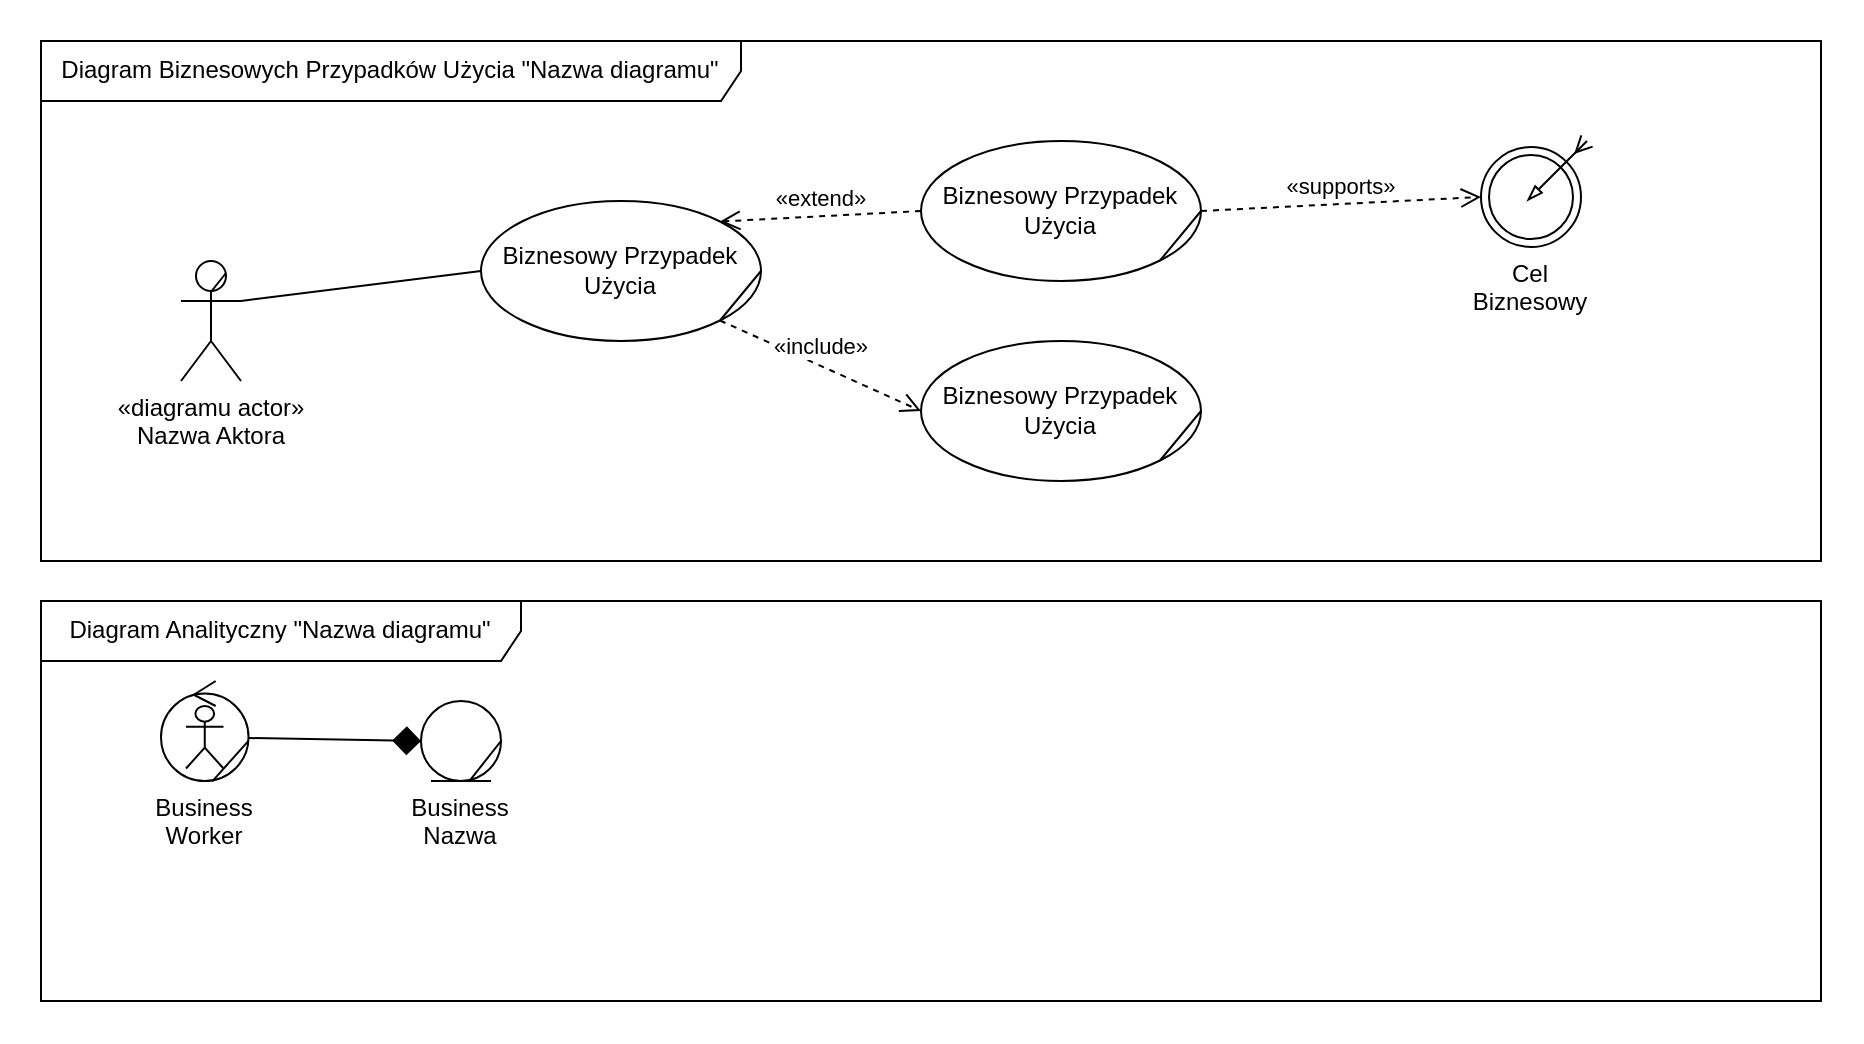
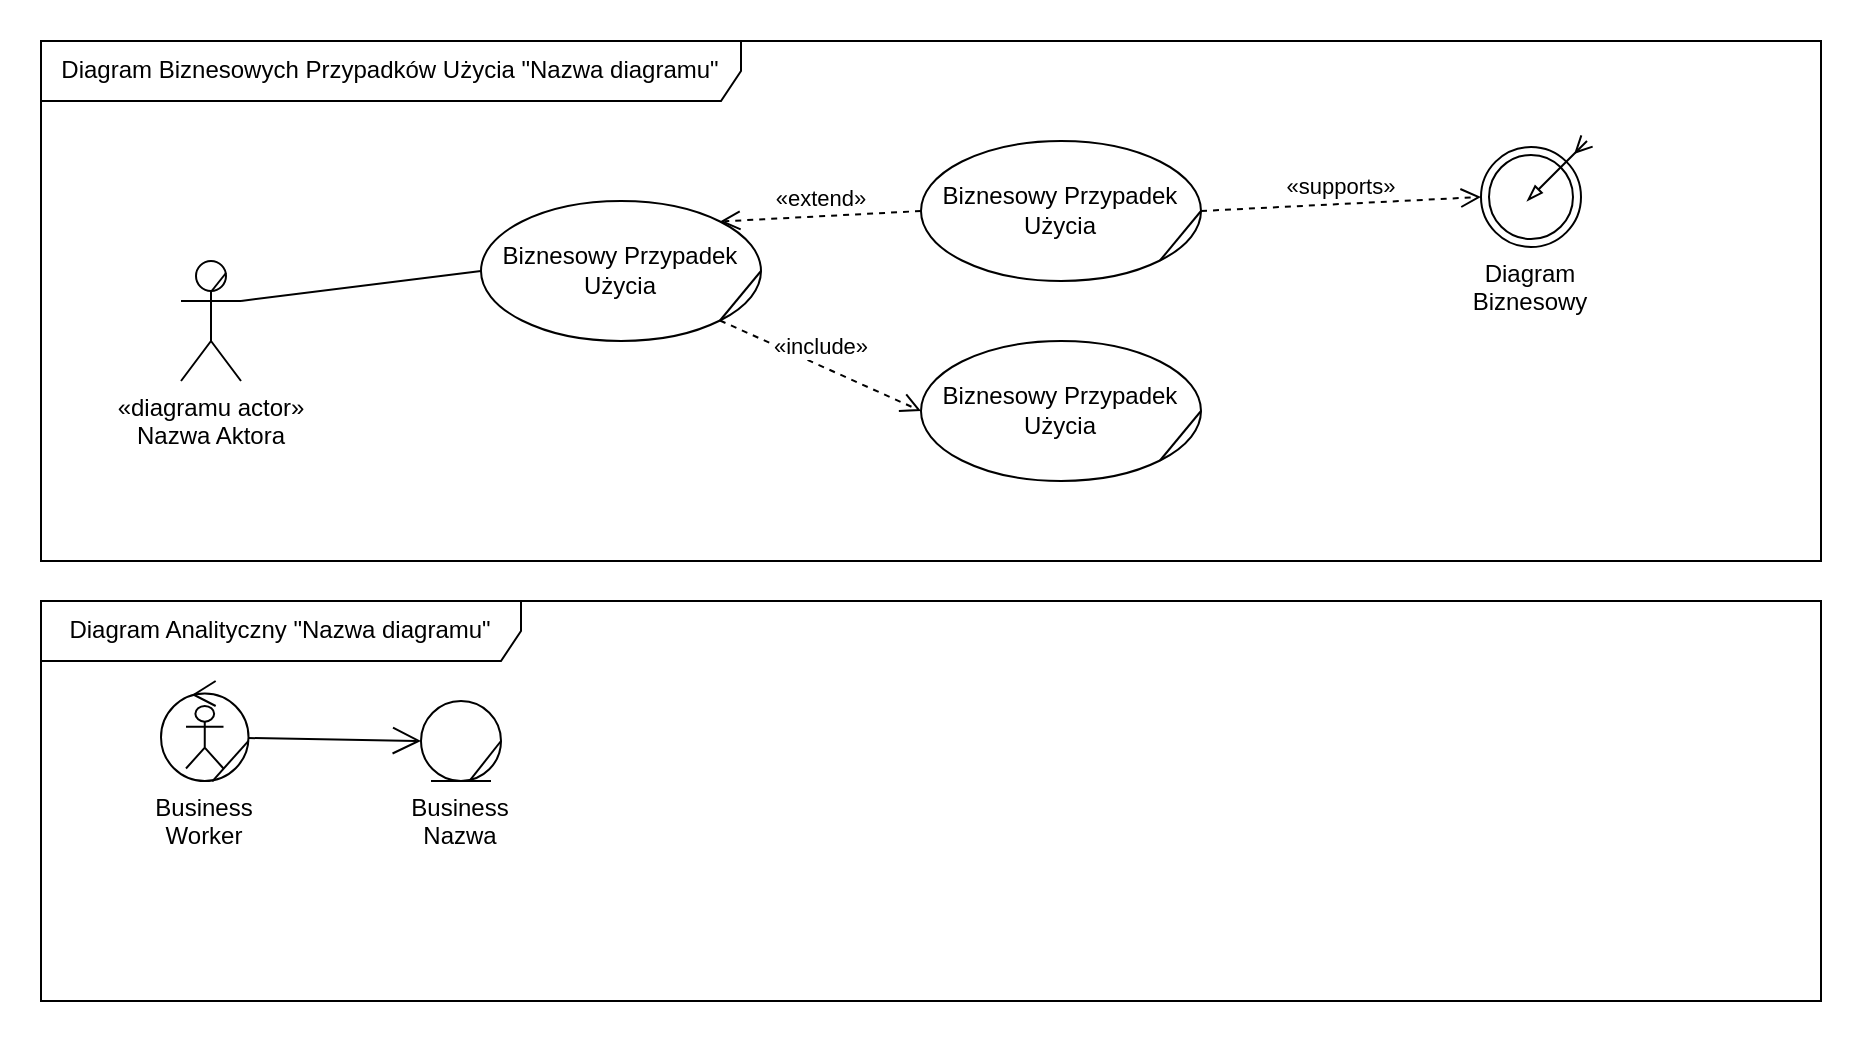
node "Cel Biznesowy": label "Cel Biznesowy" -> "Diagram Biznesowy"
edge "Business Worker" -> "Business Nazwa": arrowhead diamond -> open
